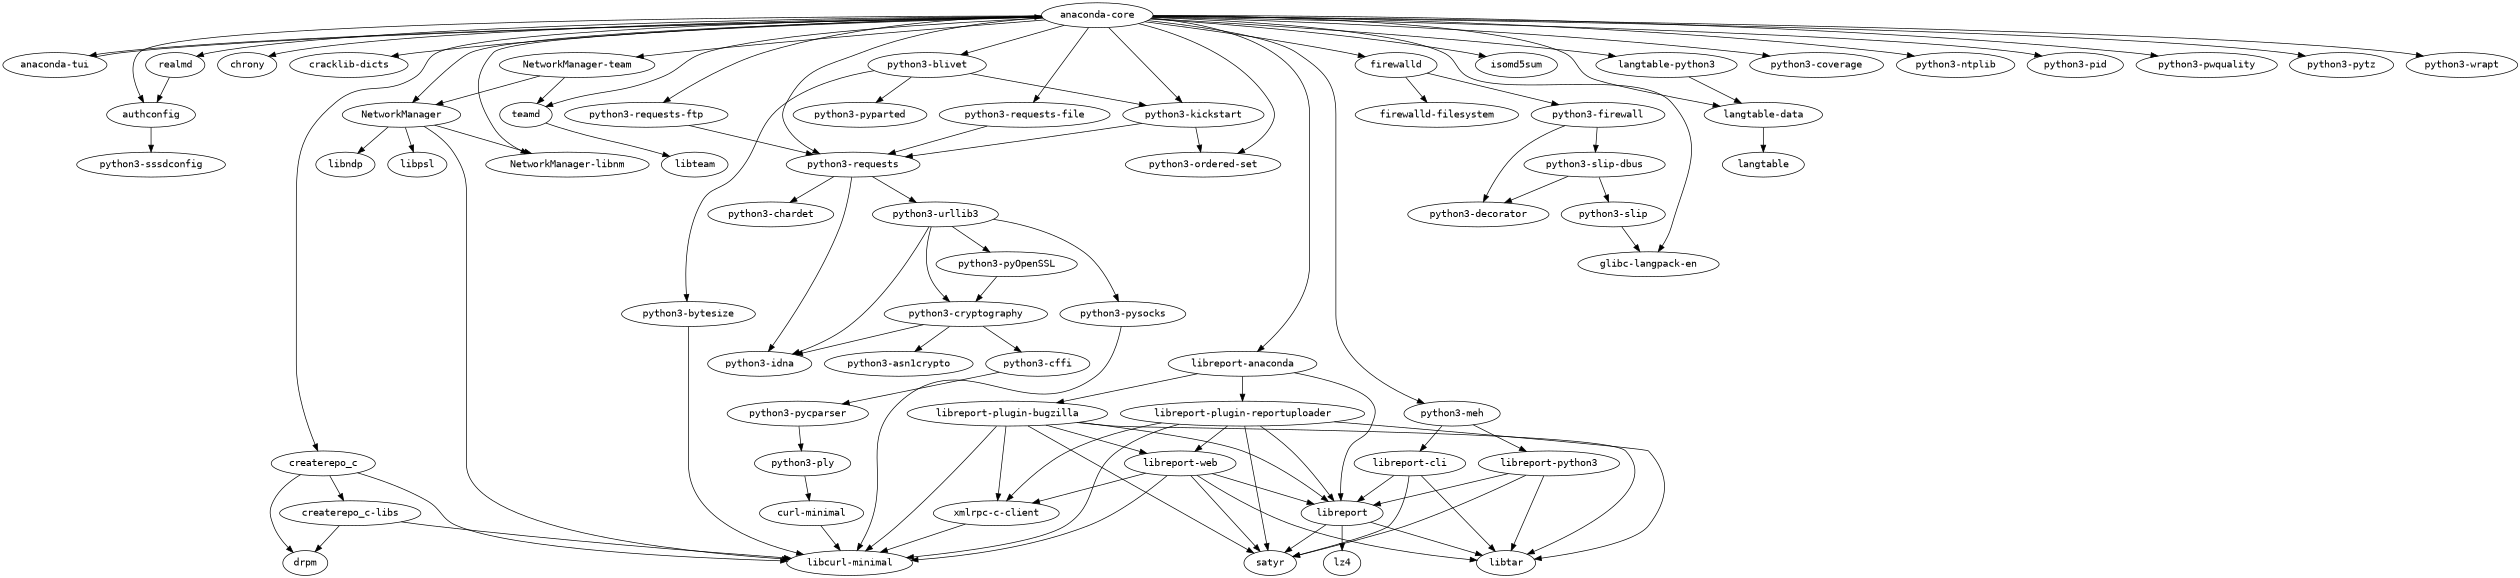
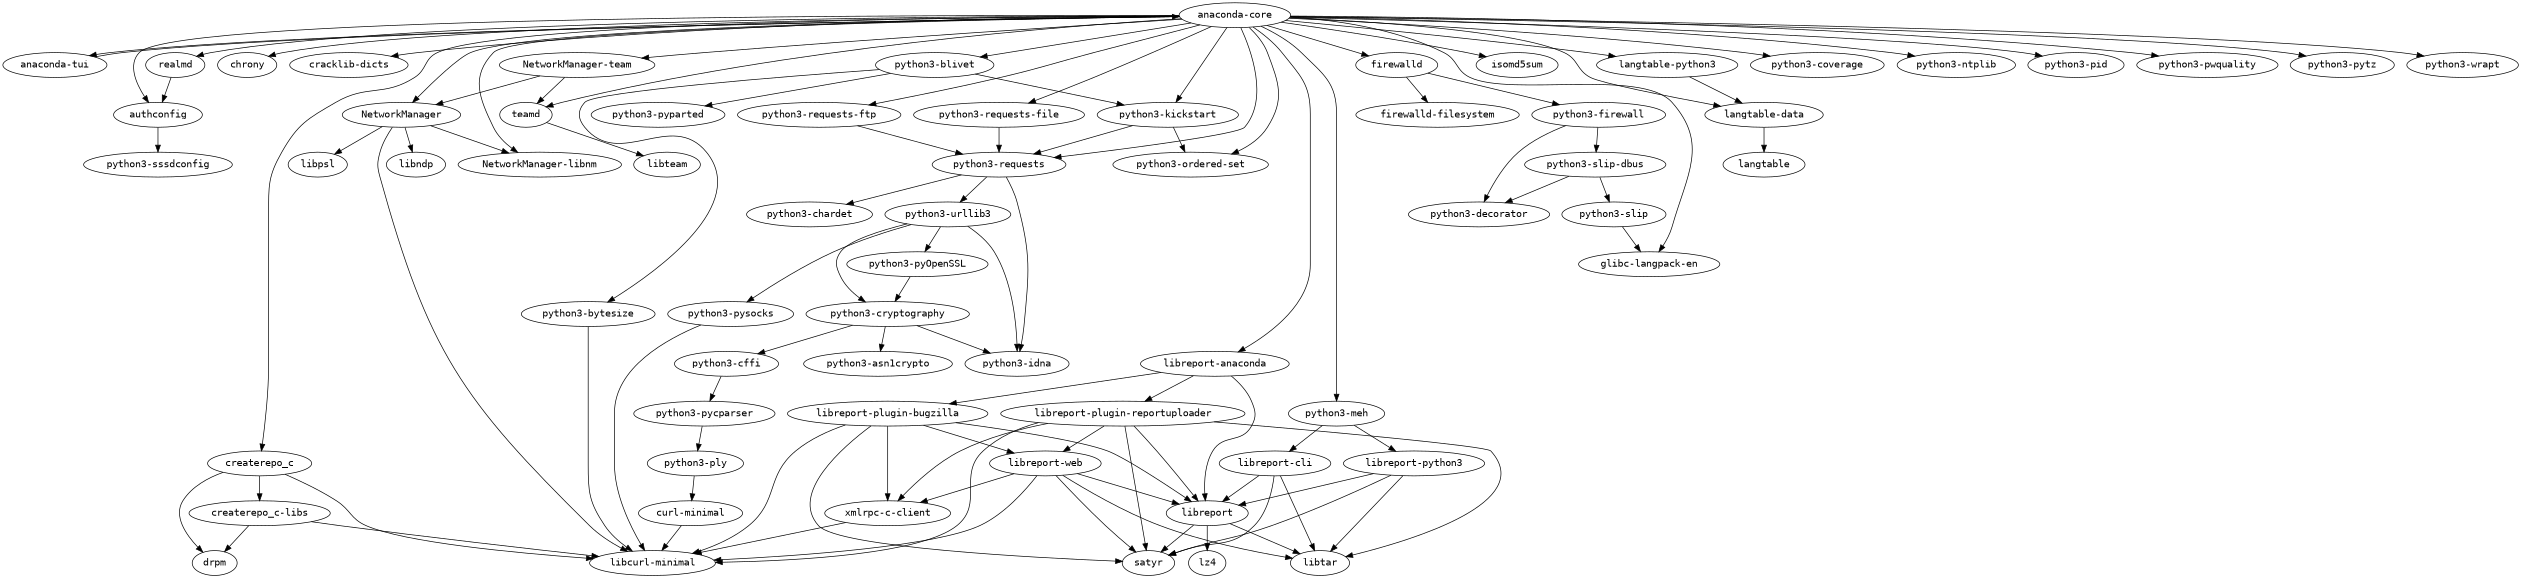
edge "libreport-plugin-bugzilla" -> "libtar": removed
